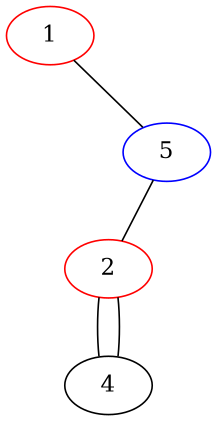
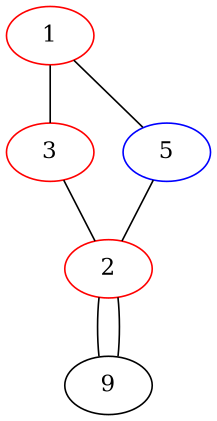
node "3": added
node "4": label "4" -> "9"
